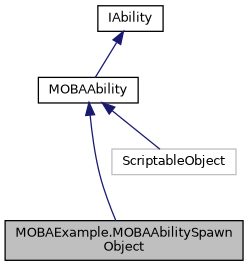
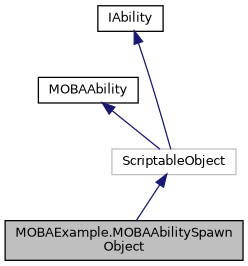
edge "MOBAAbility" -> "IAbility": now "ScriptableObject" -> "IAbility"
edge "MOBAExample.MOBAAbilitySpawn Object" -> "MOBAAbility": now "MOBAExample.MOBAAbilitySpawn Object" -> "ScriptableObject"
